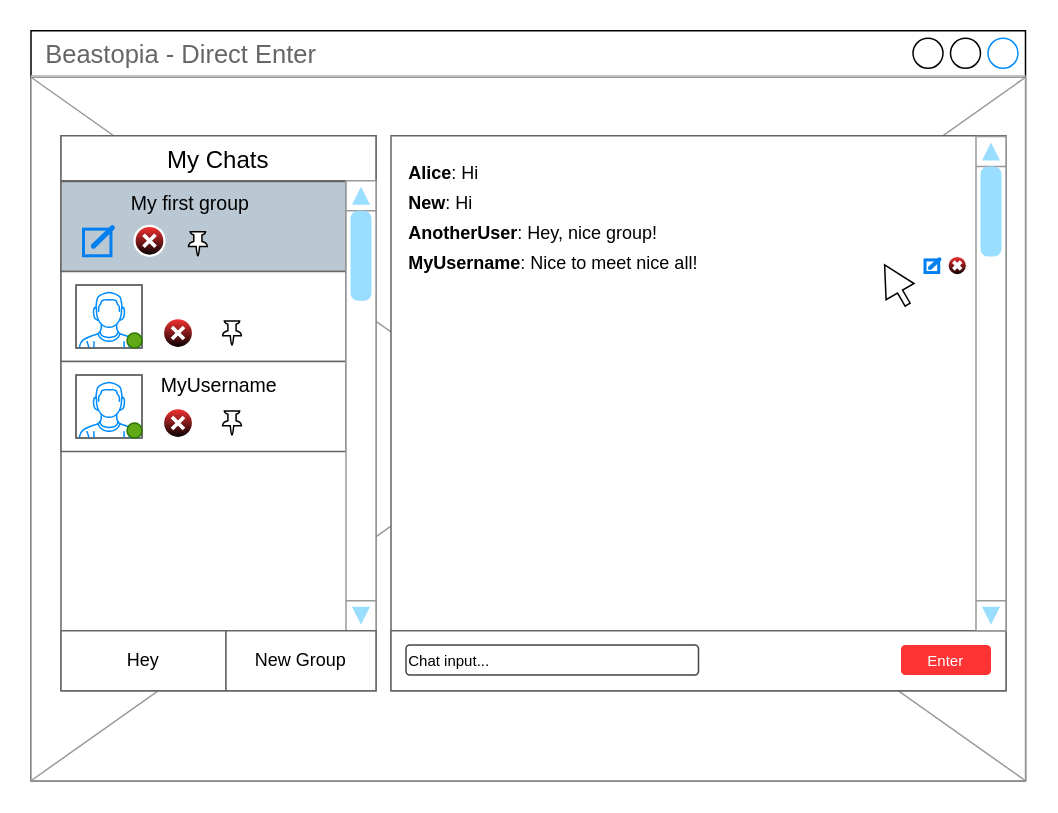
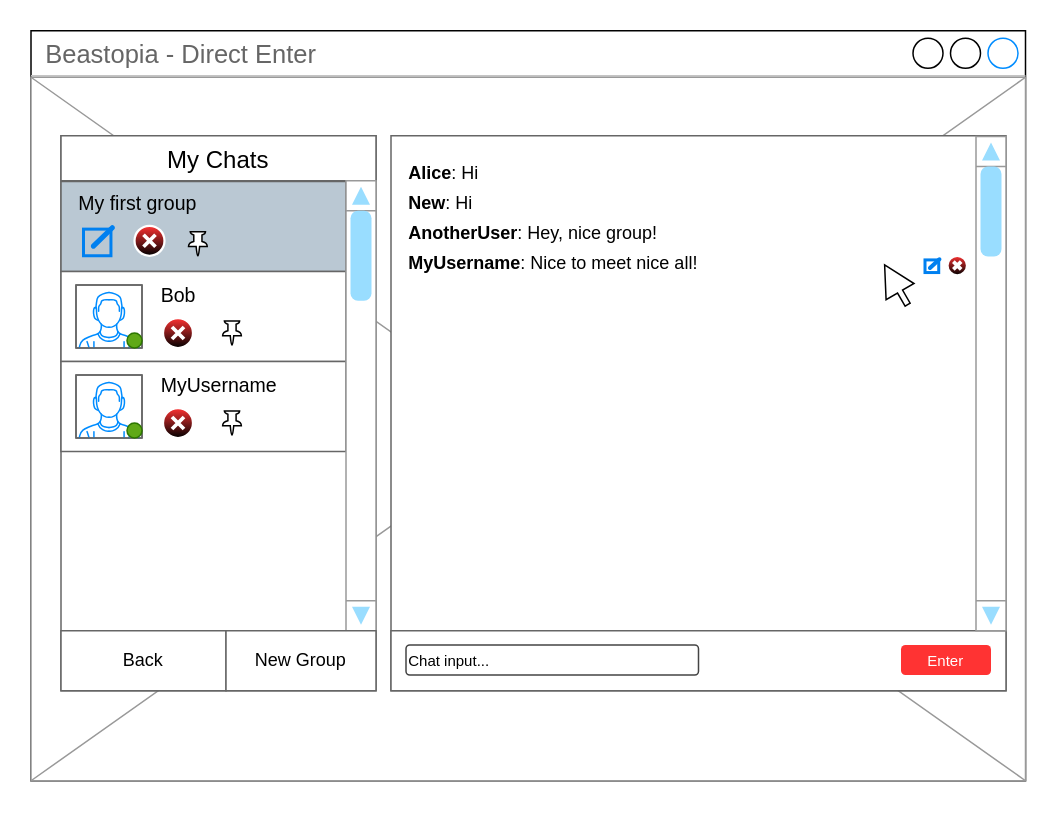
node "My first group": moved (222, 203) -> (170, 203)
node "Bob": added
node "Hey": label "Hey" -> "Back"
